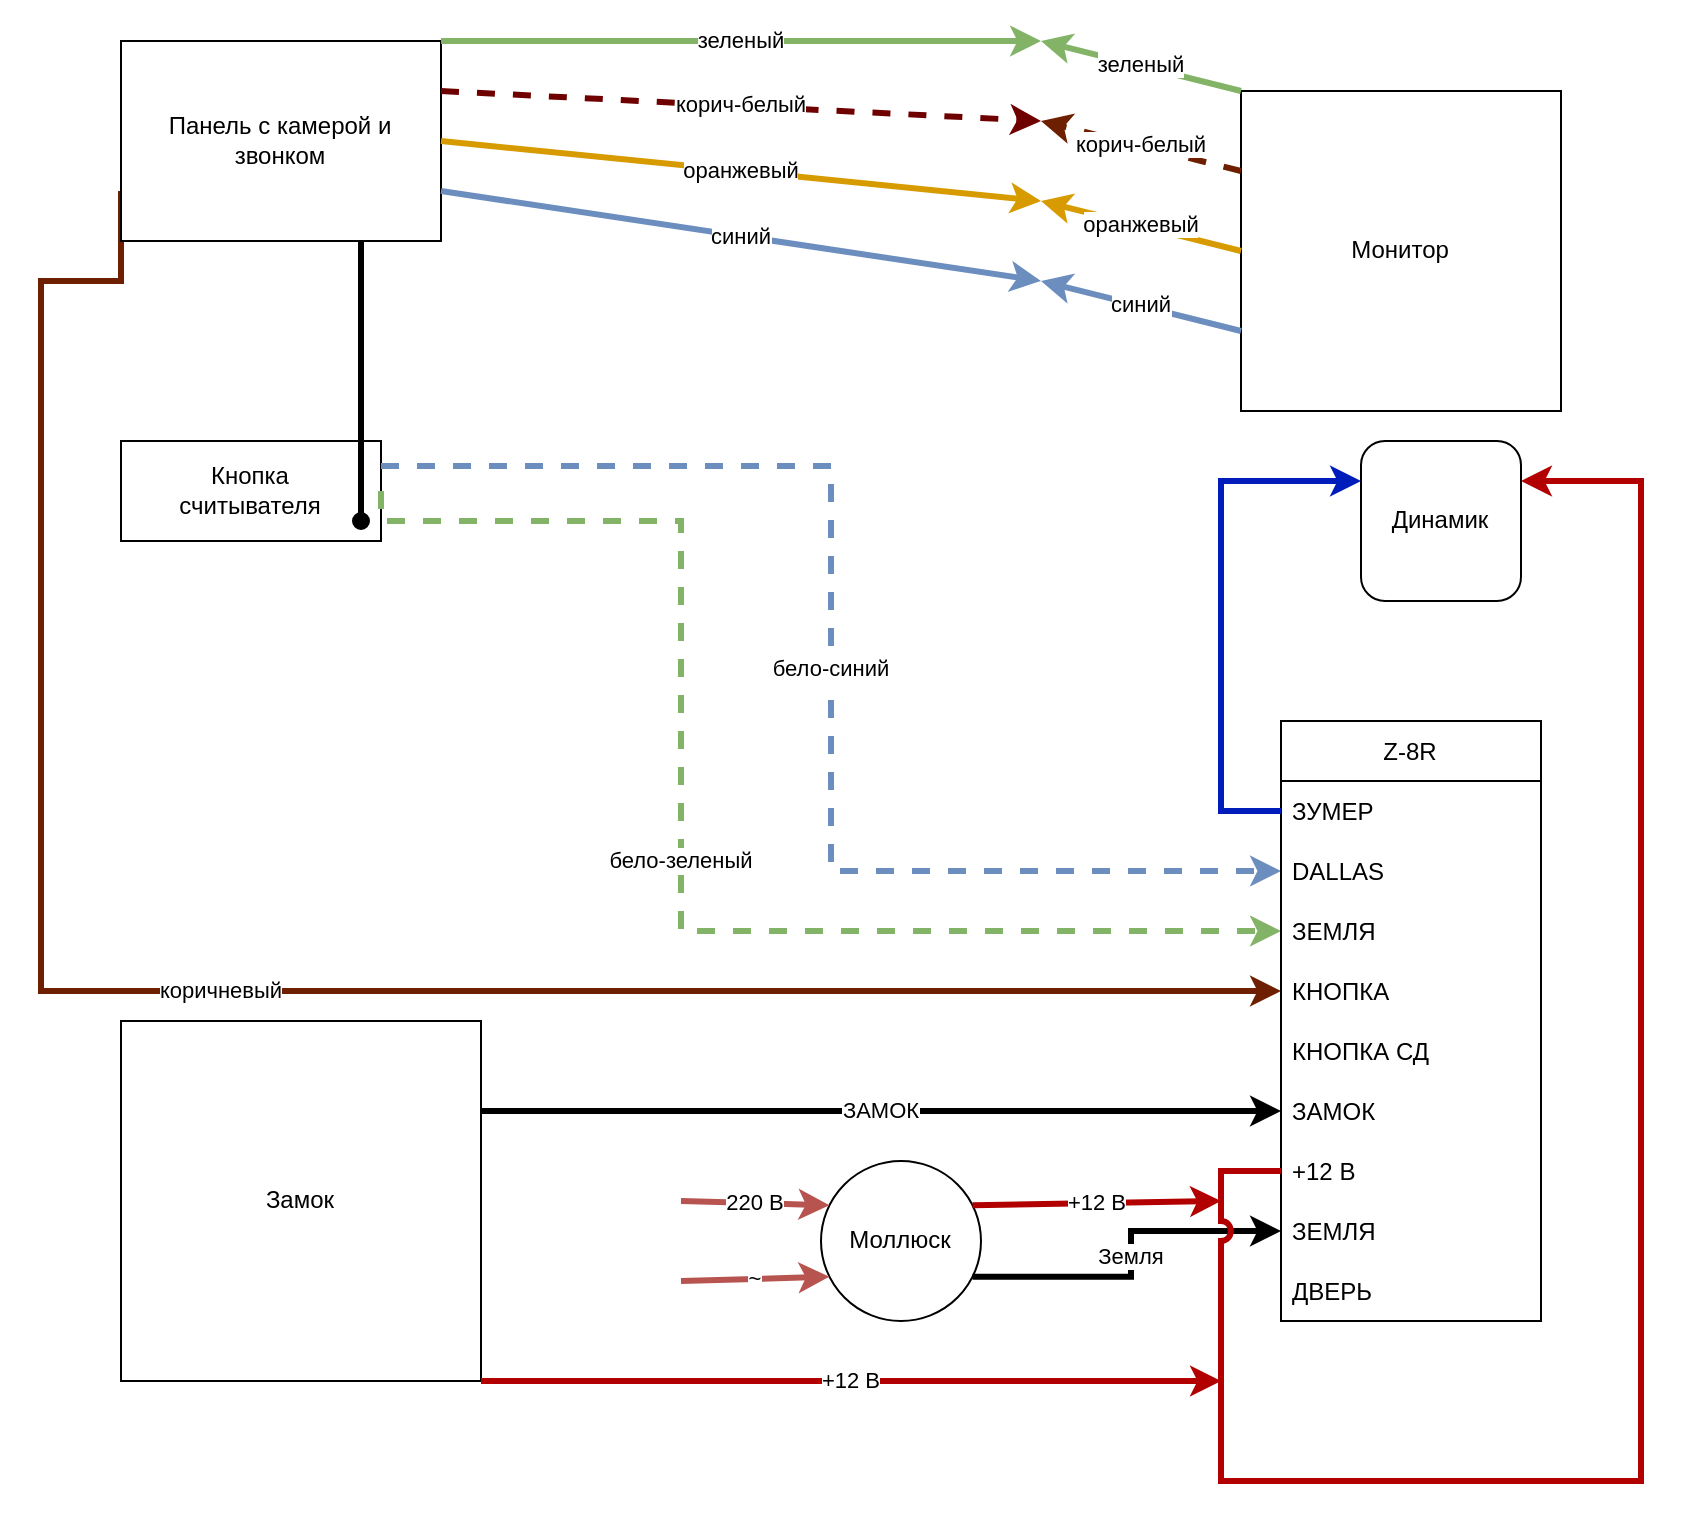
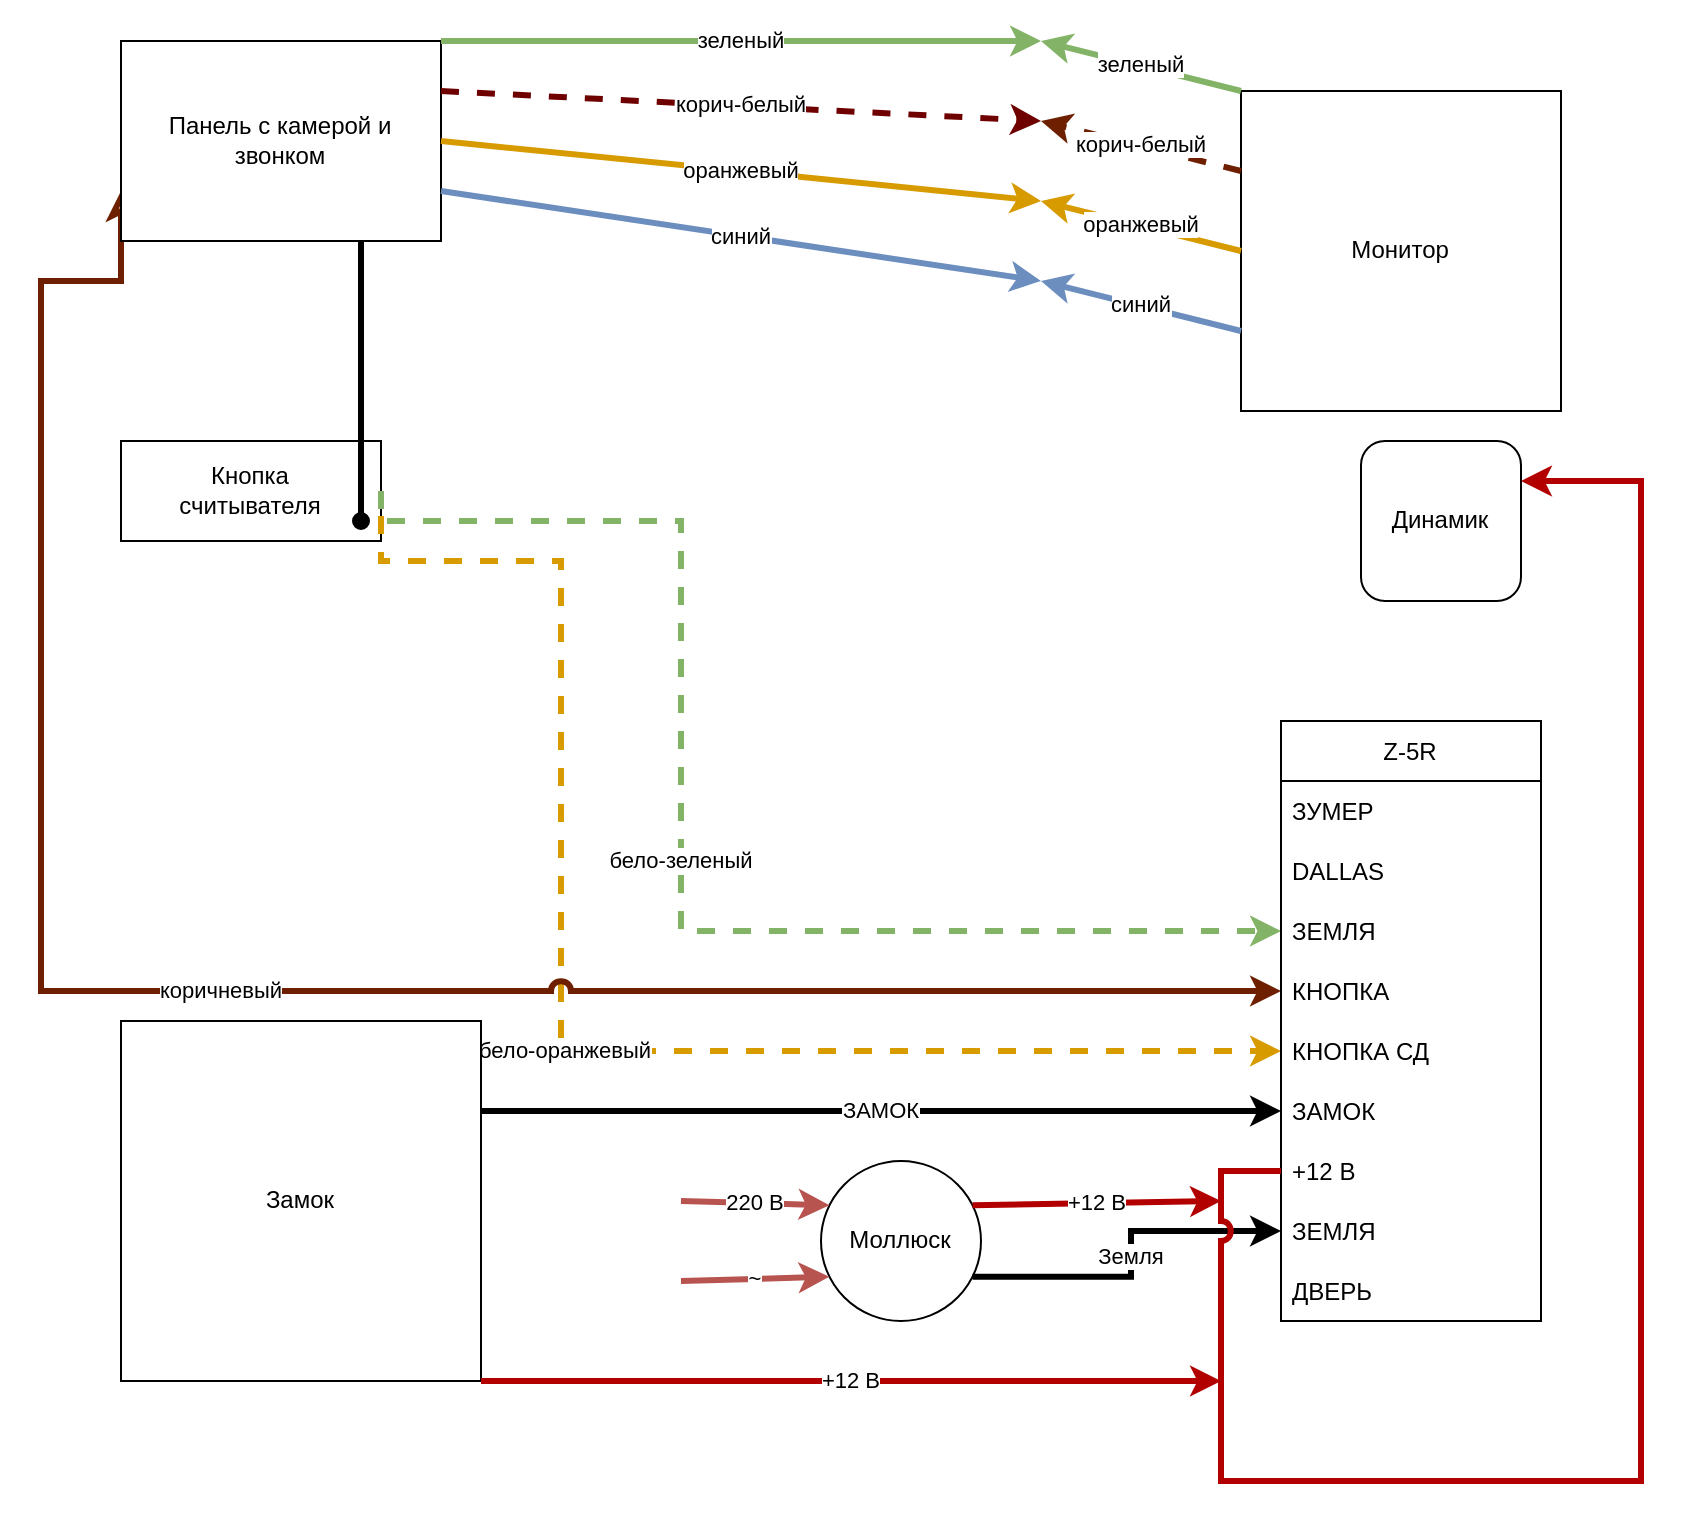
edge "Панель с камерой и звонком" -> "КНОПКА": arrowhead none -> classic
edge "ЗУМЕР" -> "Динамик": removed
node "Z-8R": label "Z-8R" -> "Z-5R"
edge "Кнопка считывателя" -> "DALLAS": removed, label "бело-синий"
edge "Кнопка считывателя" -> "КНОПКА СД": added, label "бело-оранжевый"
